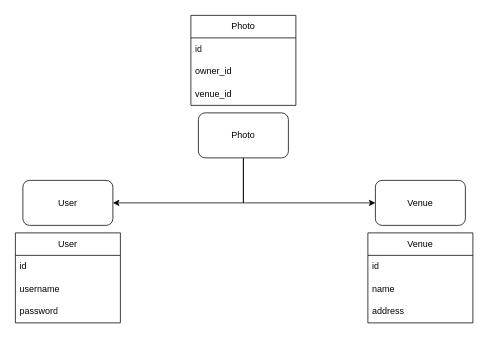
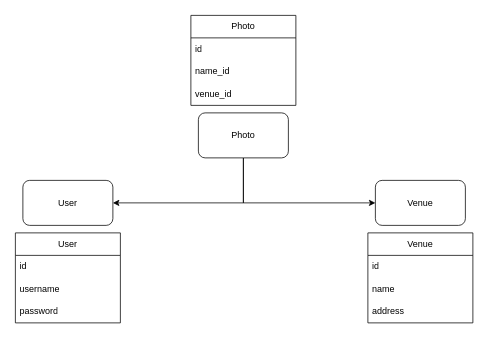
node "owner_id": label "owner_id" -> "name_id"
